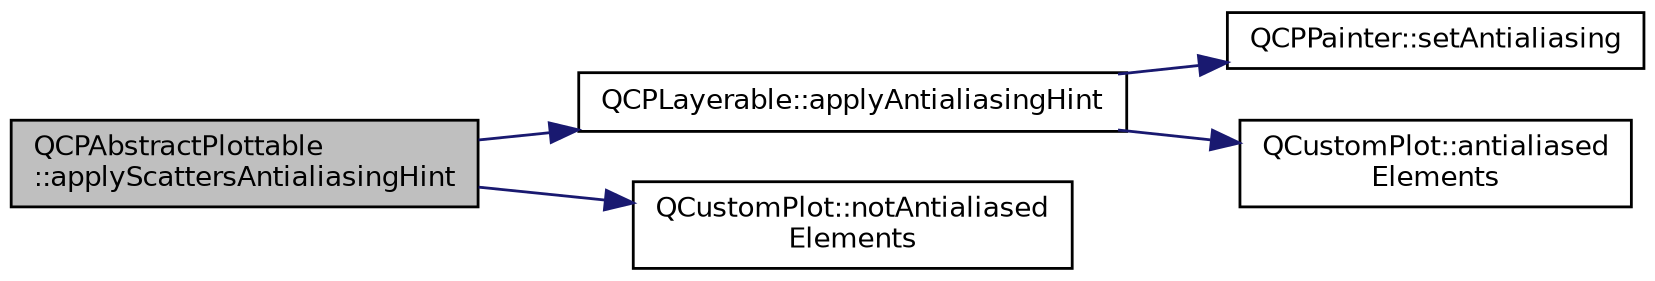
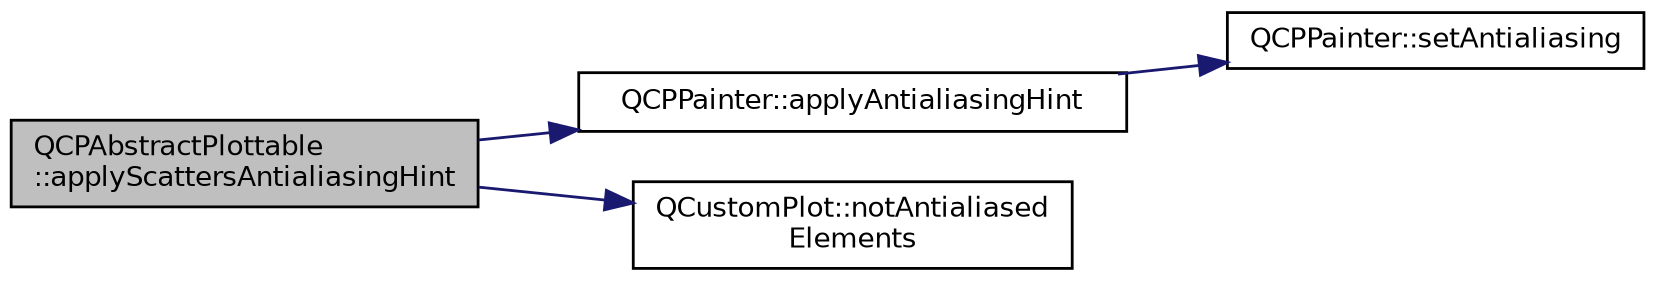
node "QCPLayerable::applyAntialiasingHint": label "QCPLayerable::applyAntialiasingHint" -> "QCPPainter::applyAntialiasingHint"
node "QCustomPlot::antialiased Elements": removed
